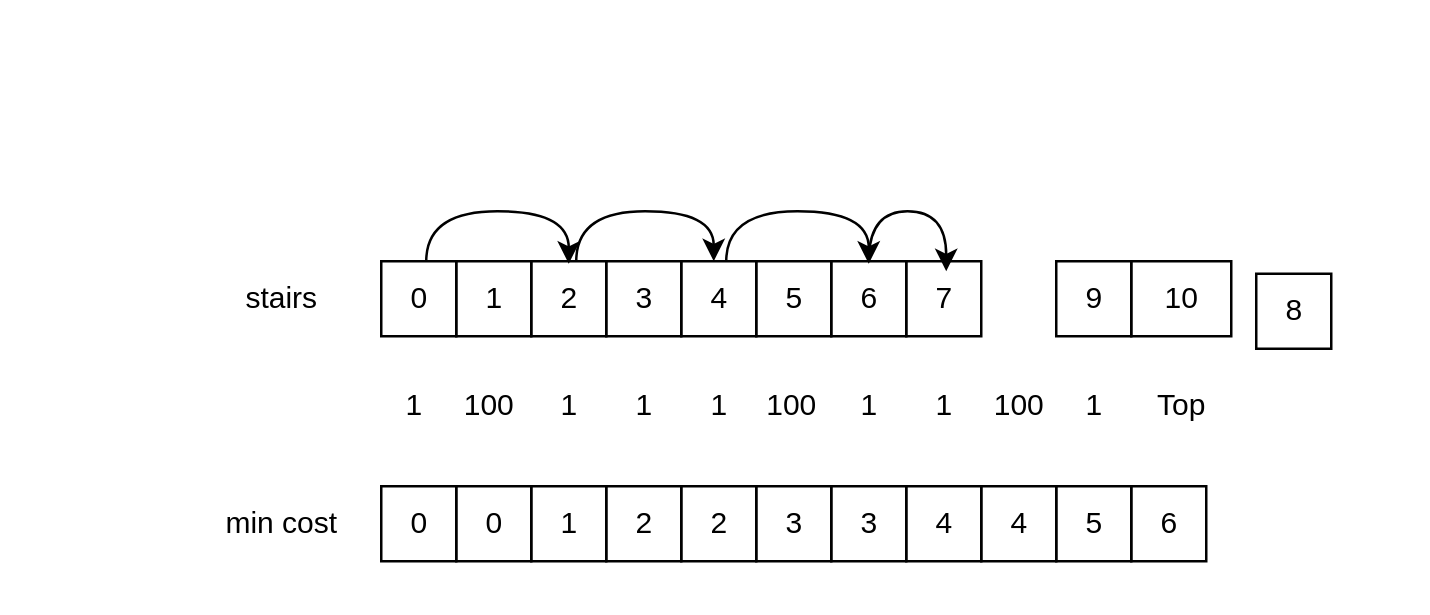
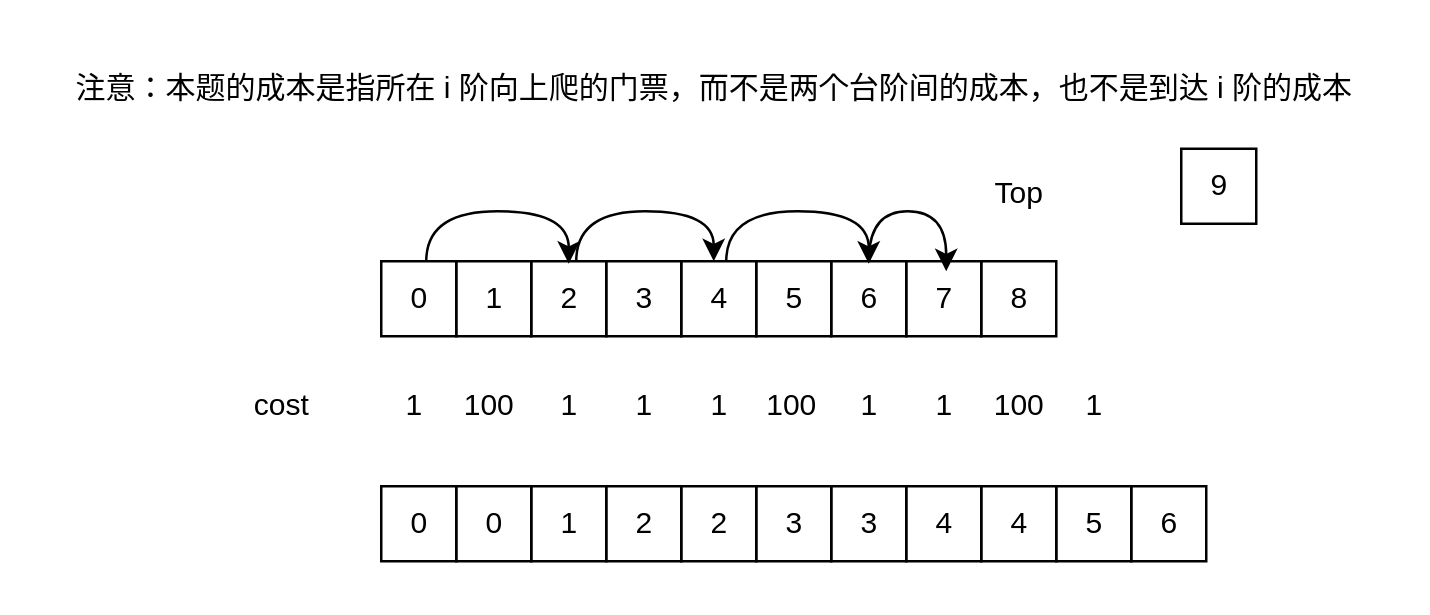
node "注意：本题的成本是指所在 i 阶向上爬的门票，而不是两个台阶间的成本，也不是到达 i 阶的成本": added
node "stairs": removed
node "9": moved (1094, 299) -> (1219, 186)
node "10": removed
node "8": moved (1294, 311) -> (1019, 299)
node "cost": added
node "Top": moved (1181, 406) -> (1019, 194)
node "min cost": removed
